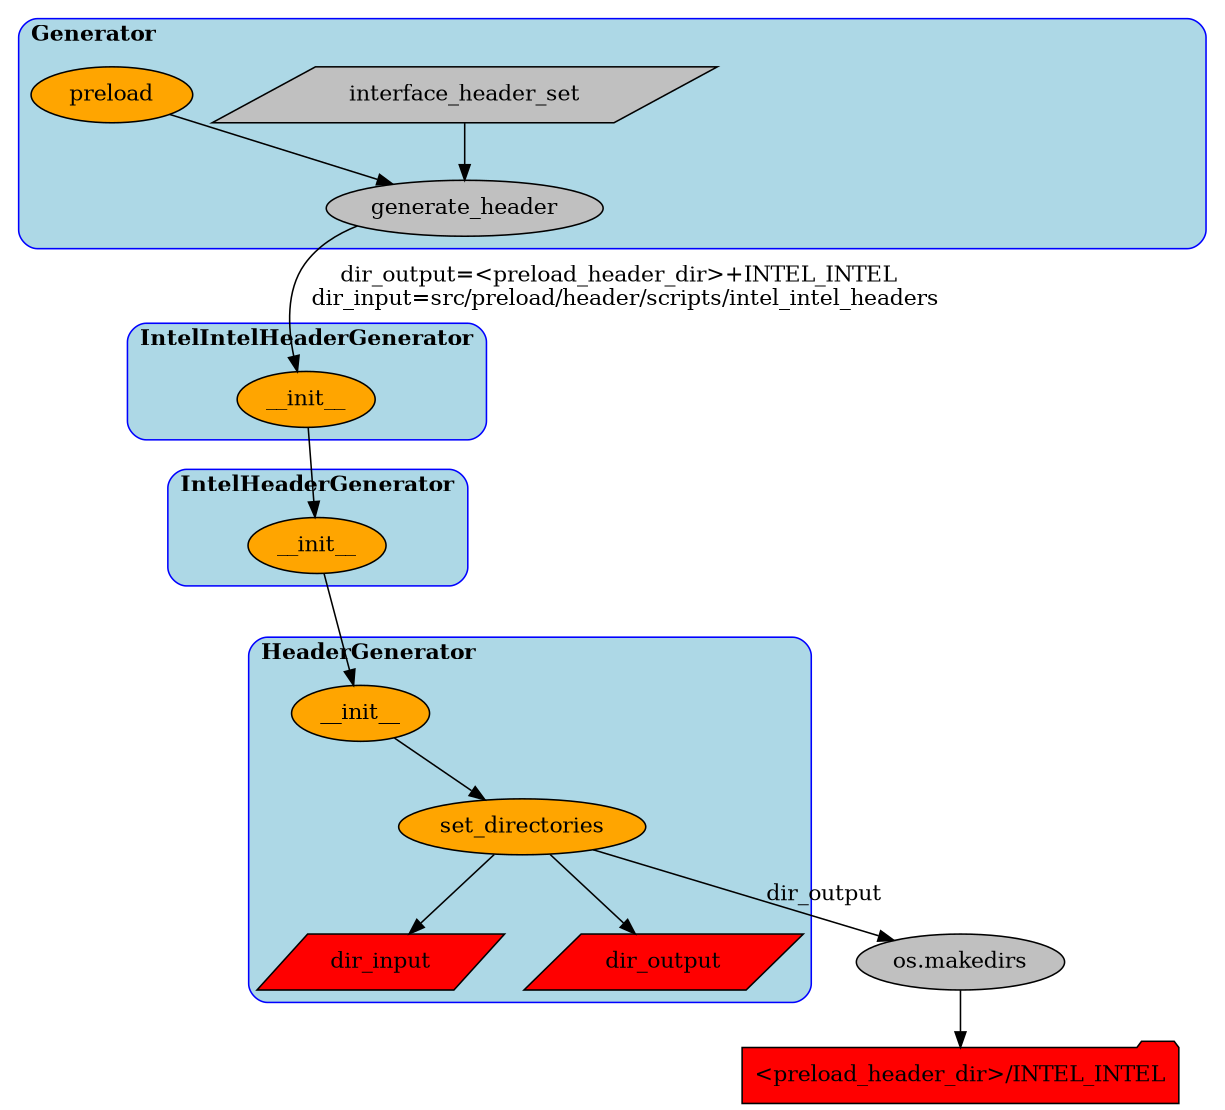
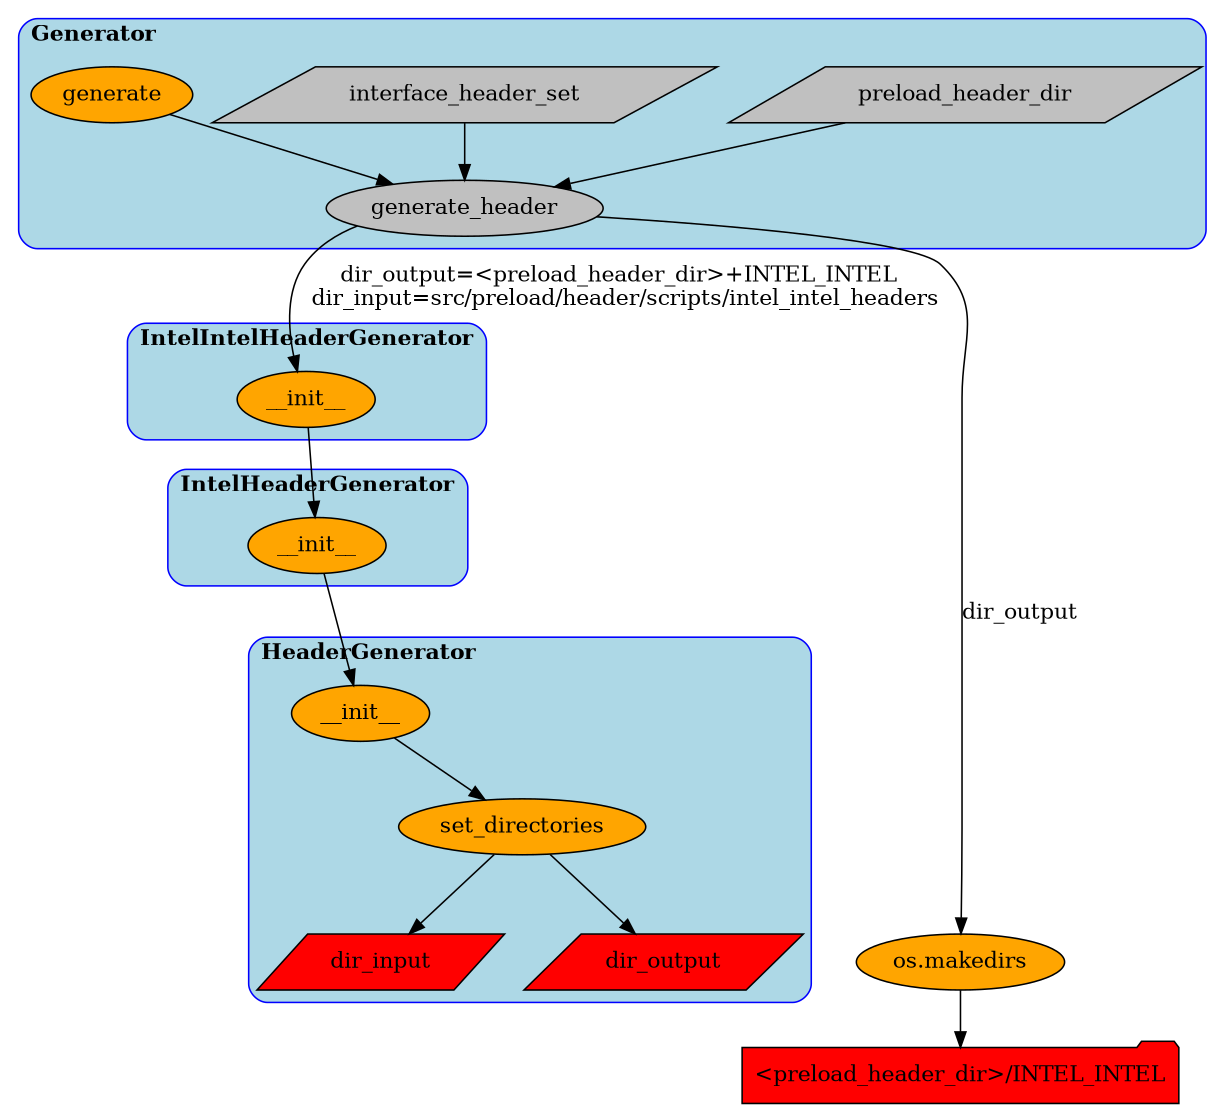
node "preload": label "preload" -> "generate"
node "preload_header_dir": added
edge "set_directories" -> "os.makedirs": now "generate_header" -> "os.makedirs"
node "os.makedirs": fillcolor grey -> orange
